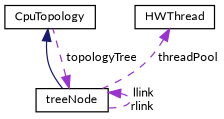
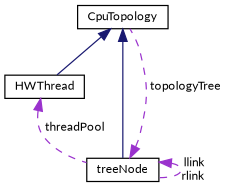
edge "HWThread" -> "CpuTopology": added
